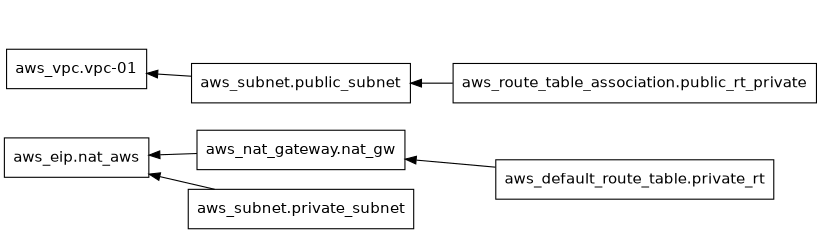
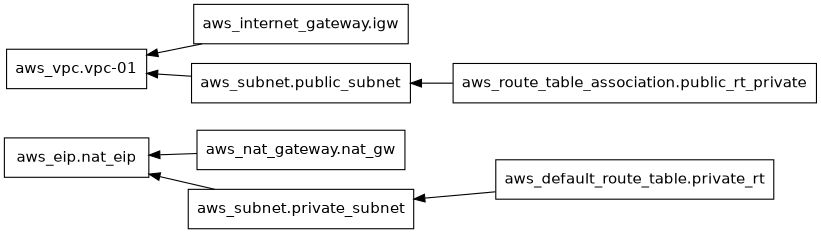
node "aws_internet_gateway.igw": added
node "aws_eip.nat_aws": label "aws_eip.nat_aws" -> "aws_eip.nat_eip"
edge "aws_default_route_table.private_rt" -> "aws_nat_gateway.nat_gw": now "aws_default_route_table.private_rt" -> "aws_subnet.private_subnet"
